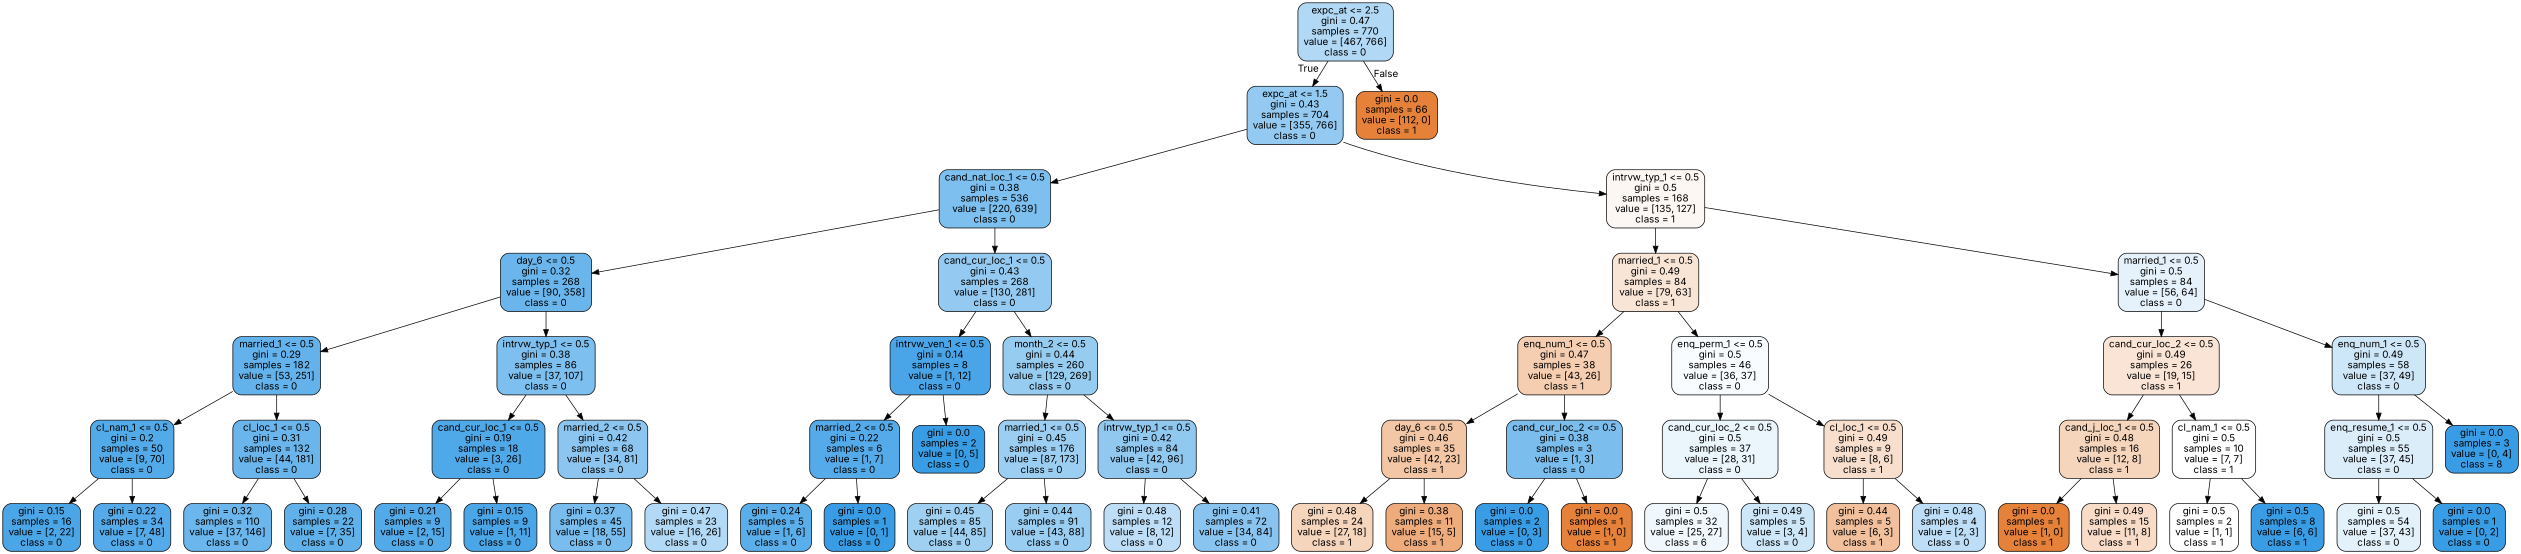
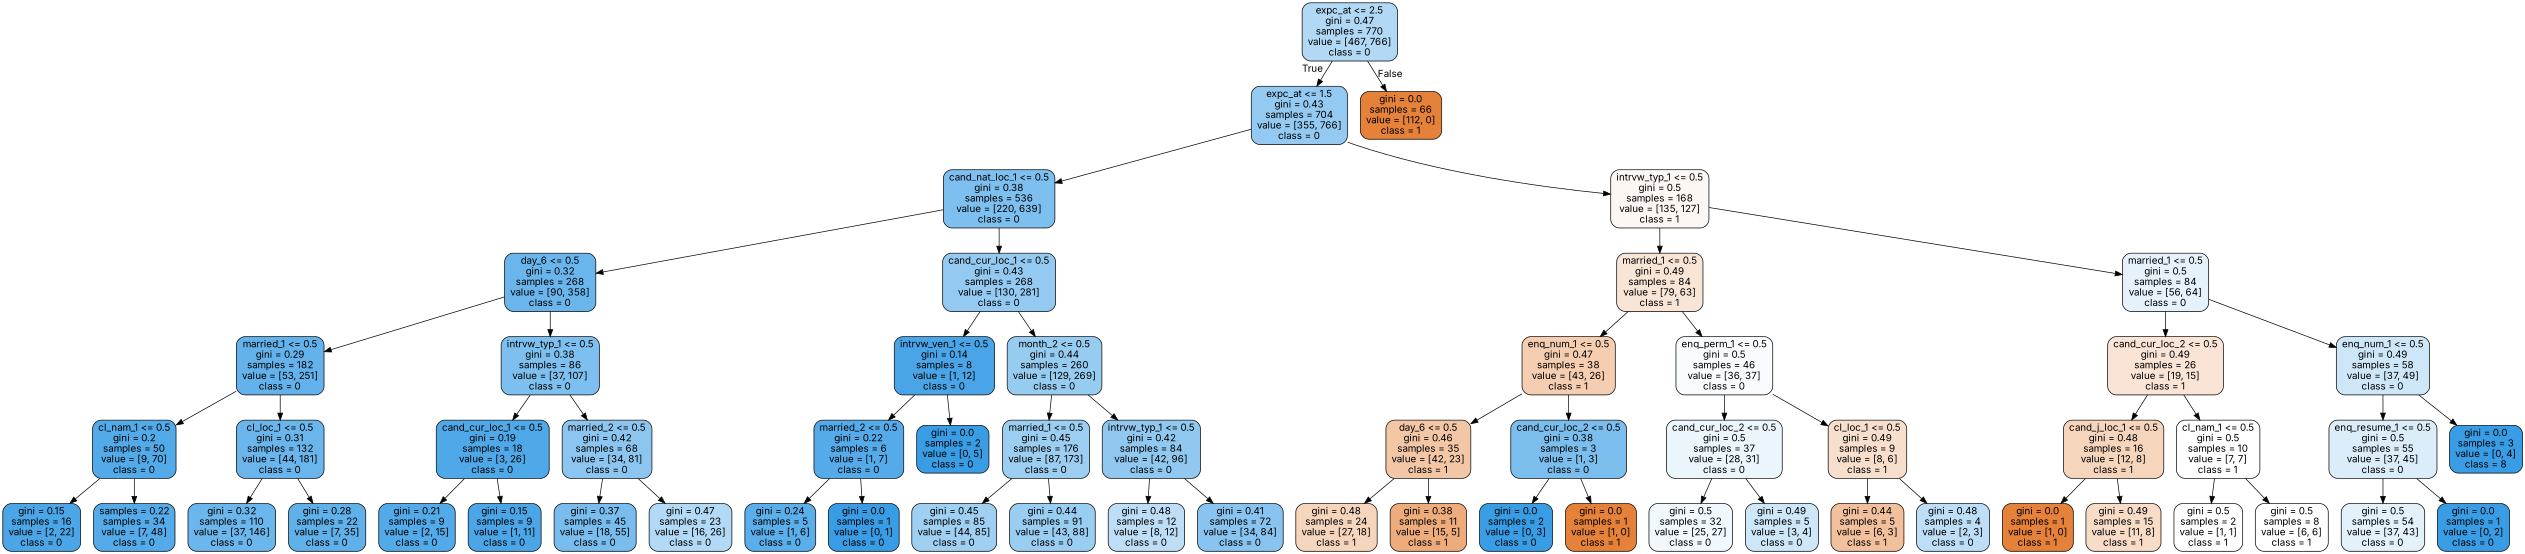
node "gini = 0.22 samples = 34 value = [7, 48] class = 0": label "gini = 0.22 samples = 34 value = [7, 48] class = 0" -> "samples = 0.22 samples = 34 value = [7, 48] class = 0"
node "gini = 0.5 samples = 32 value = [25, 27] class = 6": label "gini = 0.5 samples = 32 value = [25, 27] class = 6" -> "gini = 0.5 samples = 32 value = [25, 27] class = 0"
node "gini = 0.5 samples = 8 value = [6, 6] class = 1": fillcolor #399de5ff -> #e5813900
